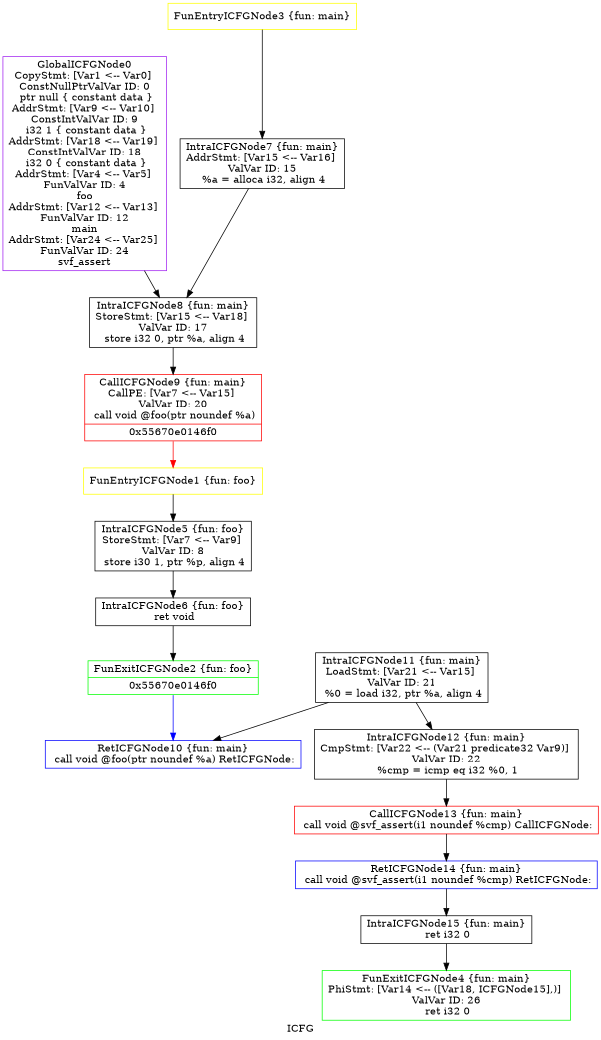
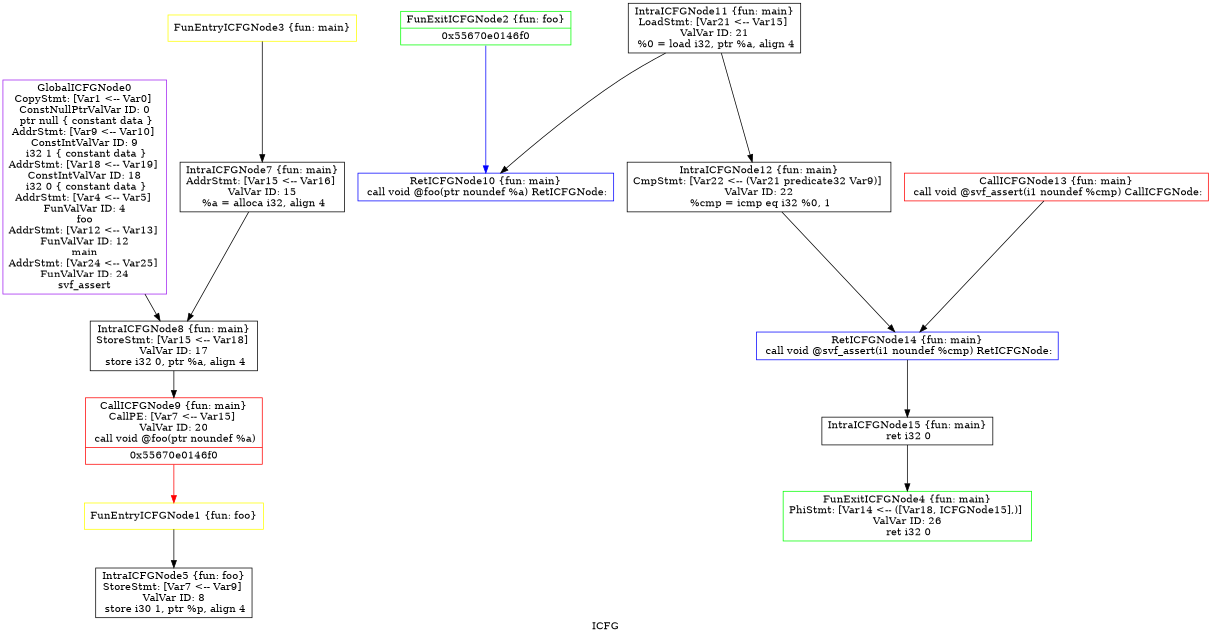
node "IntraICFGNode6 {fun: foo}": removed
edge "IntraICFGNode12 {fun: main}" -> "CallICFGNode13 {fun: main}": now "IntraICFGNode12 {fun: main}" -> "RetICFGNode14 {fun: main}"
